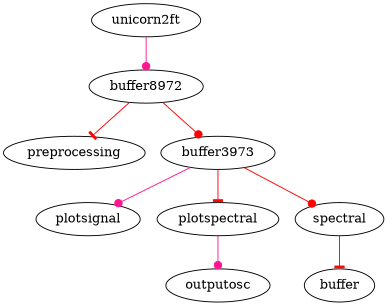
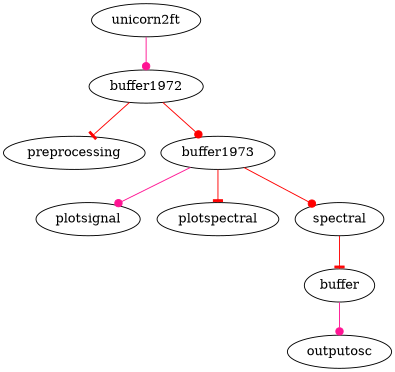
node "buffer8972": label "buffer8972" -> "buffer1972"
node "buffer3973": label "buffer3973" -> "buffer1973"
edge "plotspectral" -> "outputosc": now "buffer" -> "outputosc"
